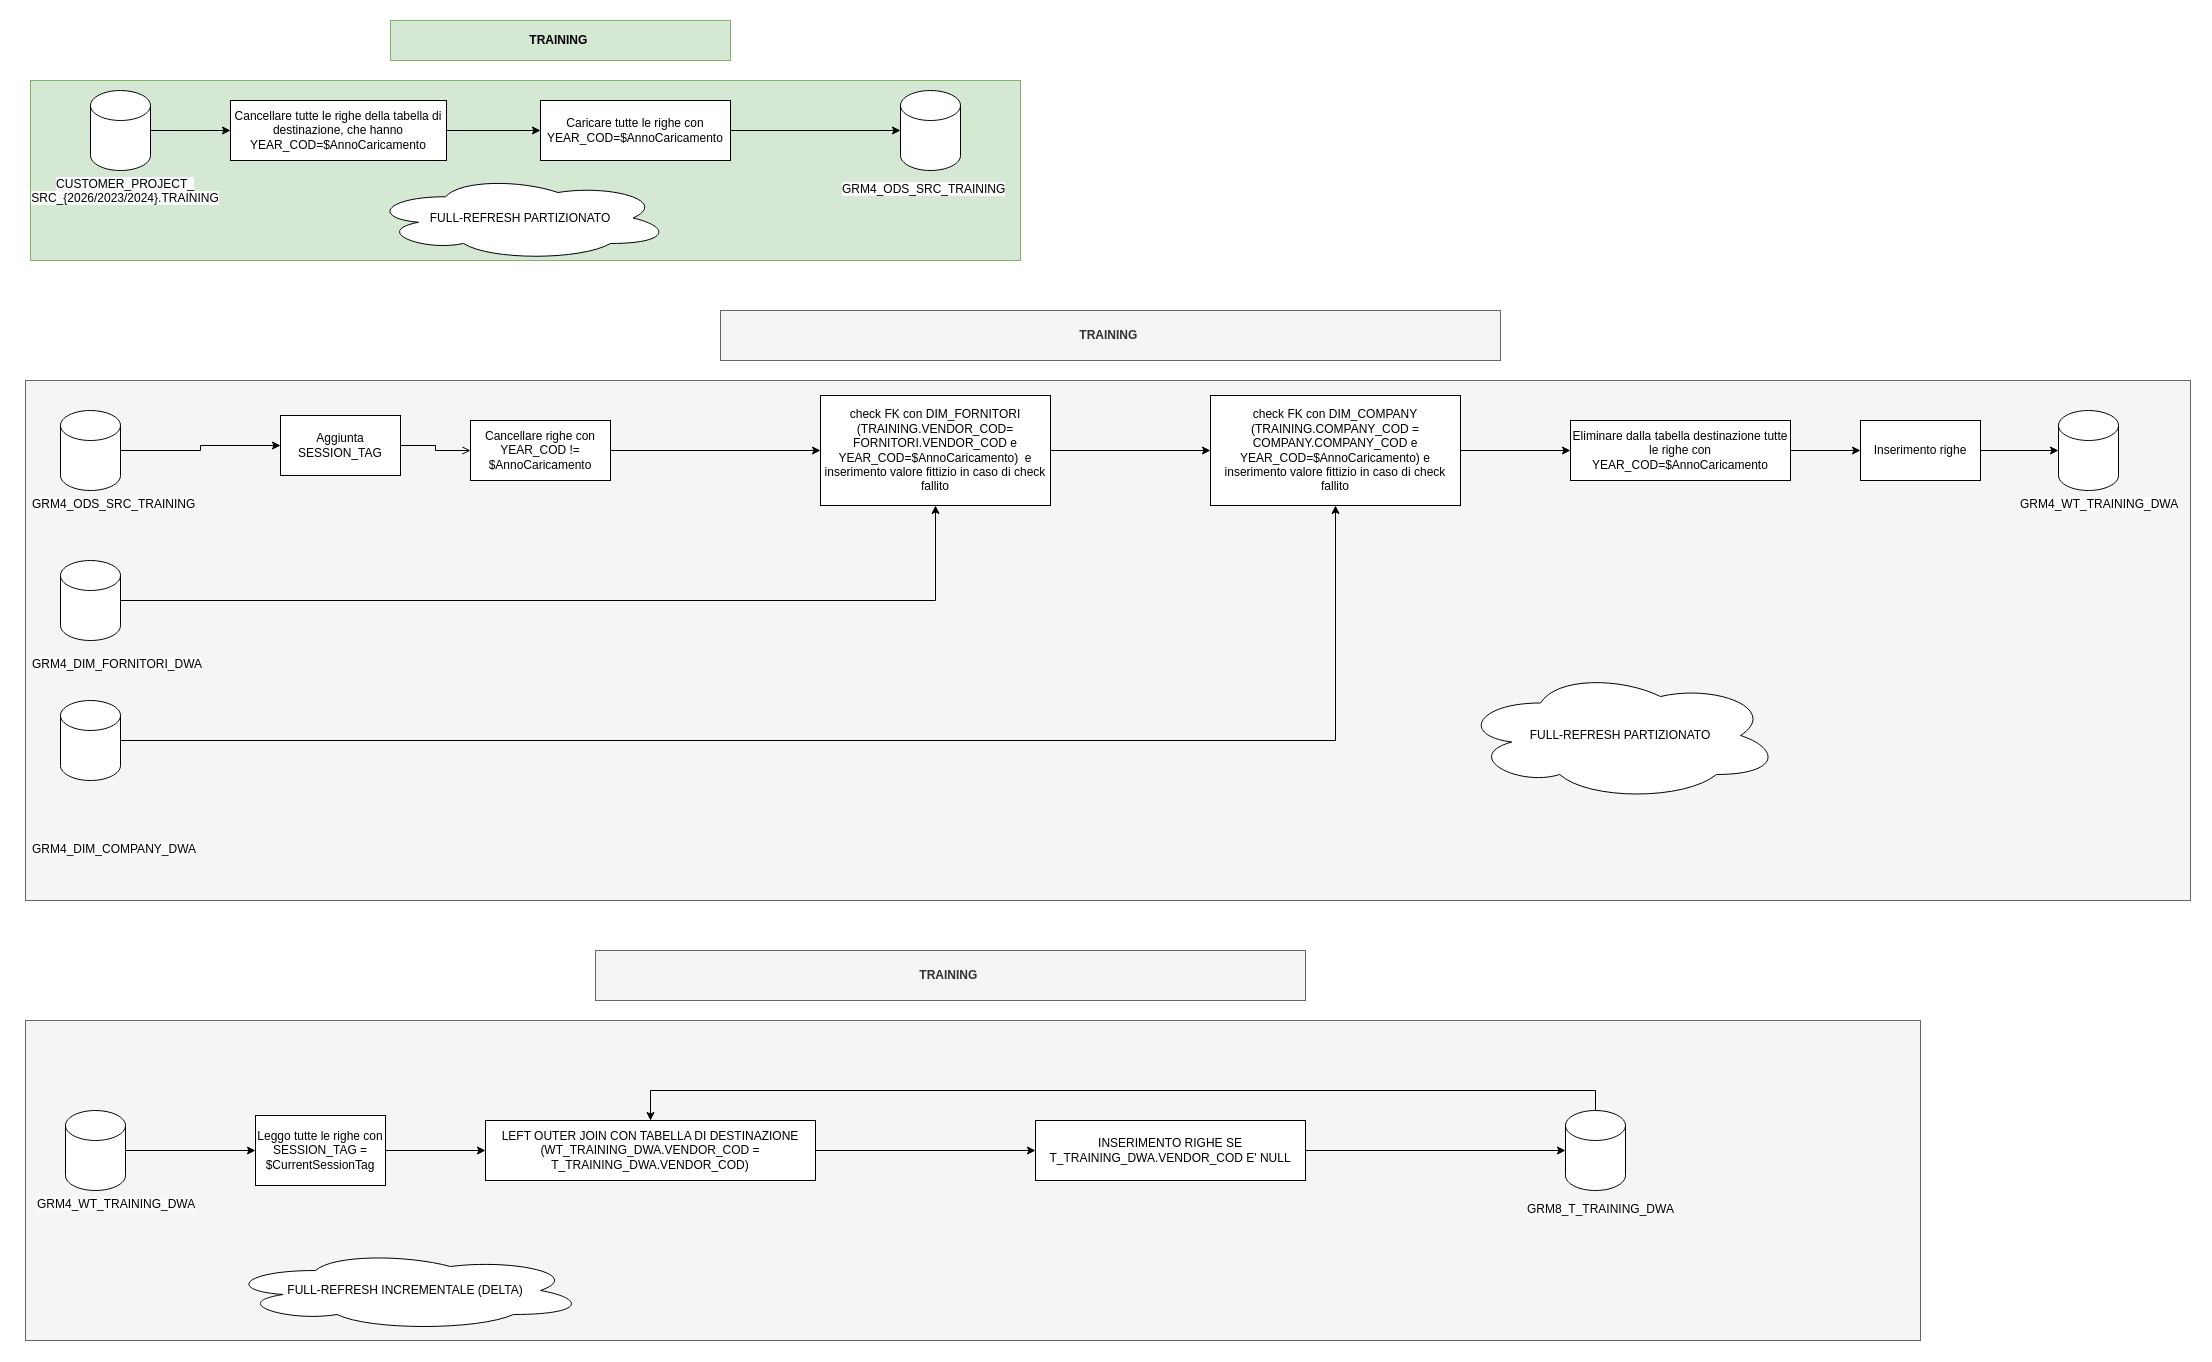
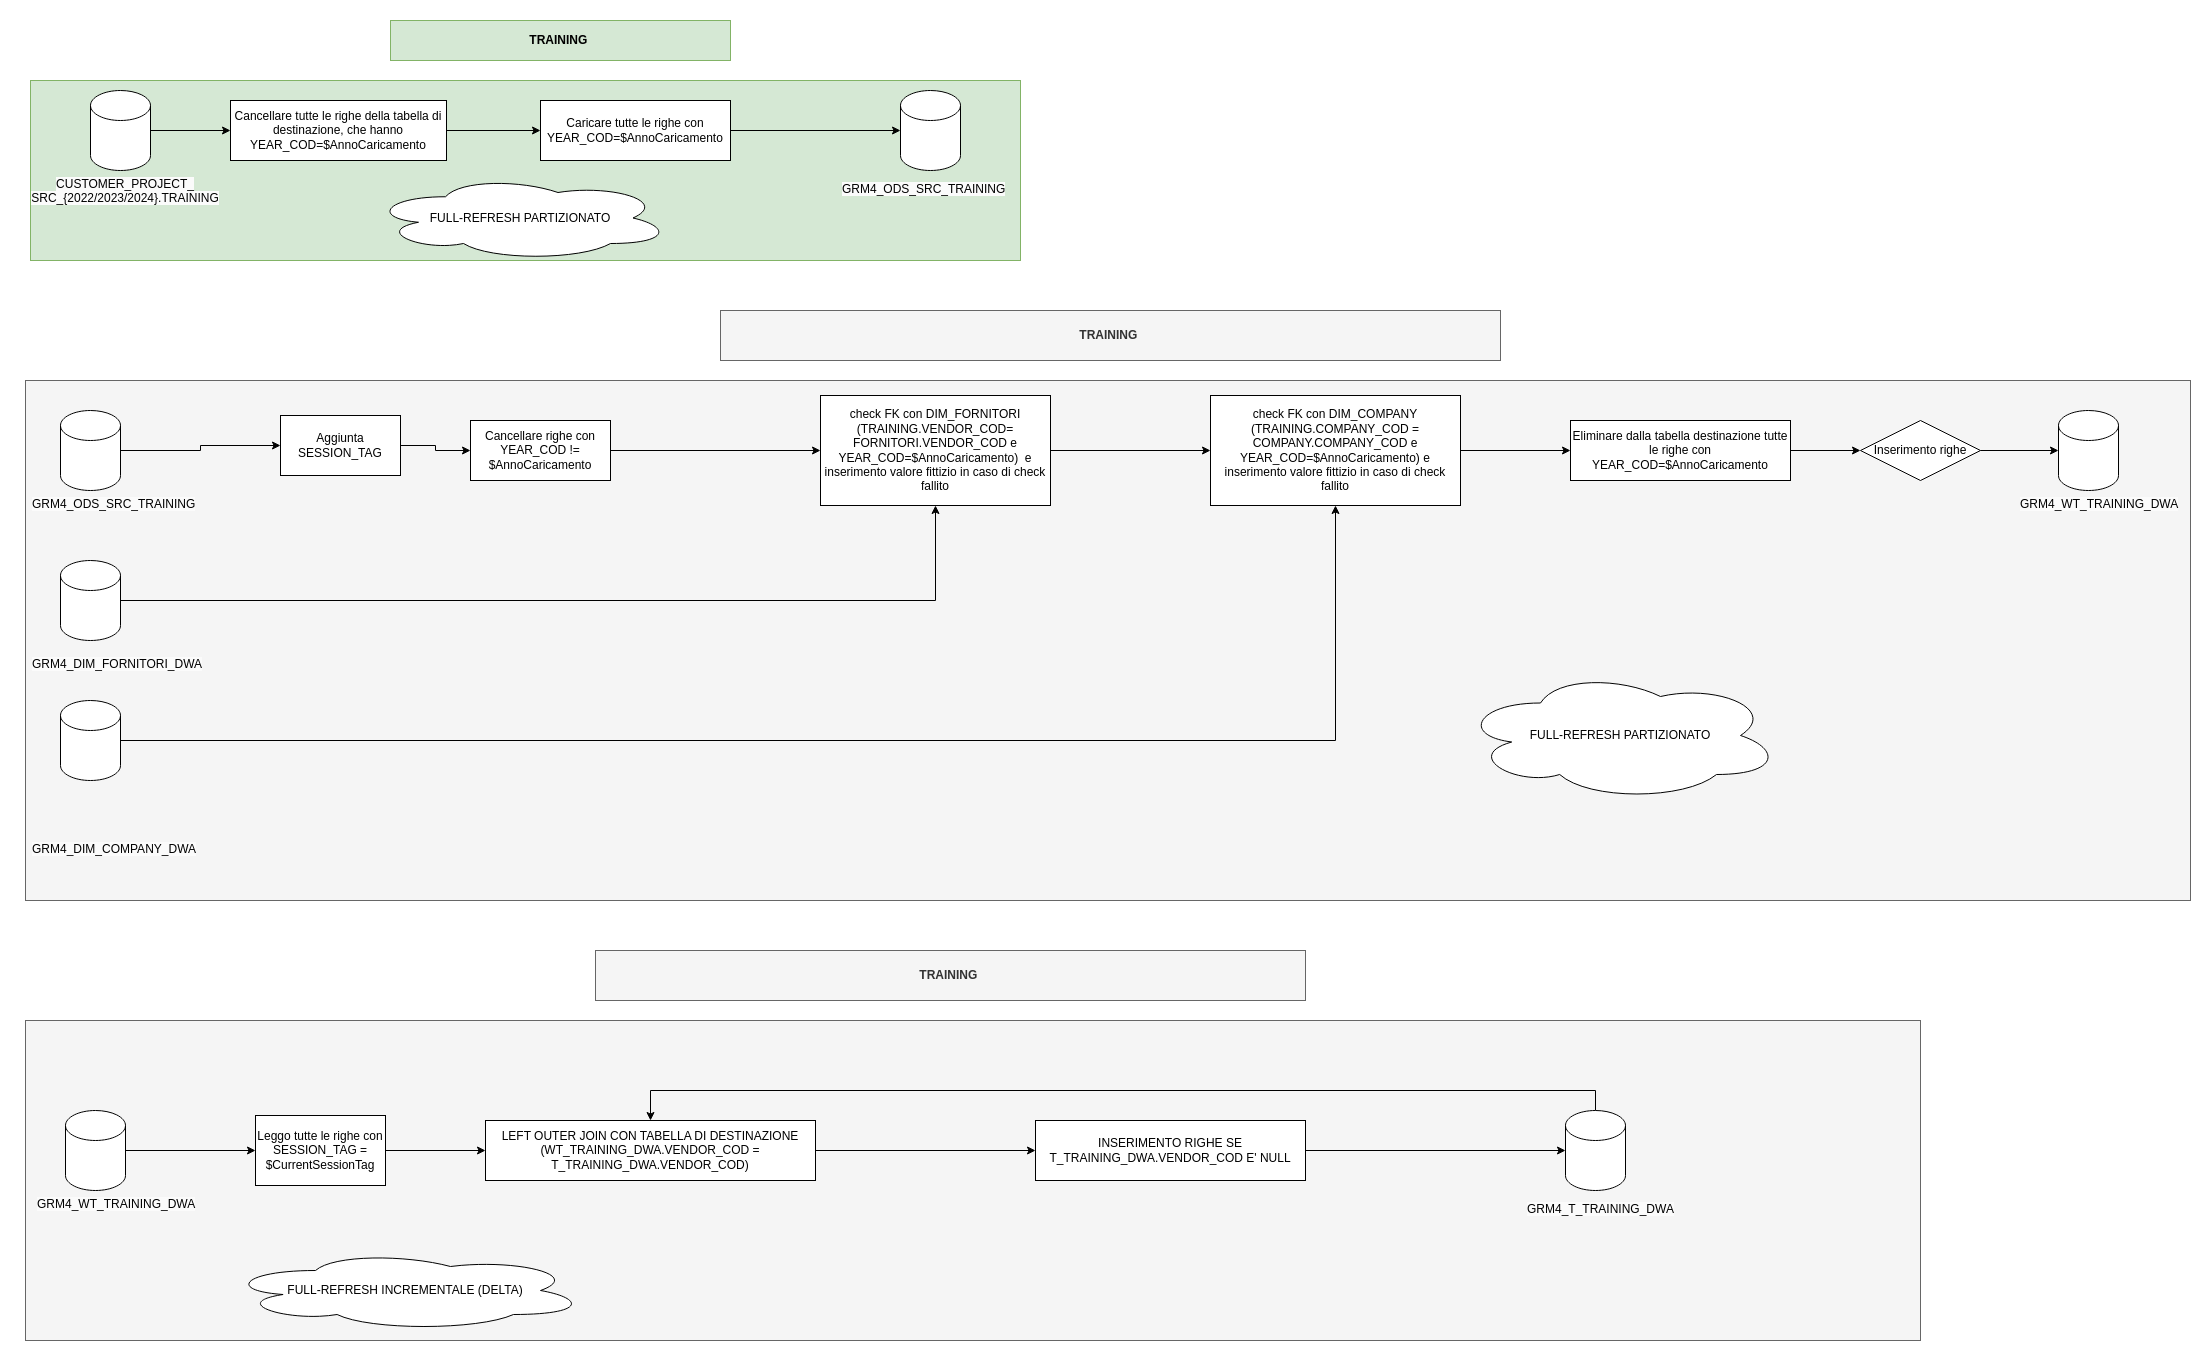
node "CUSTOMER_PROJECT_ SRC_{2026/2023/2024}.TRAINING": label "CUSTOMER_PROJECT_ SRC_{2026/2023/2024}.TRAINING" -> "CUSTOMER_PROJECT_ SRC_{2022/2023/2024}.TRAINING"
edge "Aggiunta SESSION_TAG" -> "Cancellare righe con YEAR_COD != $AnnoCaricamento": arrowhead open -> classic
node "Inserimento righe": shape rectangle -> diamond
node "GRM8_T_TRAINING_DWA": label "GRM8_T_TRAINING_DWA" -> "GRM4_T_TRAINING_DWA"
